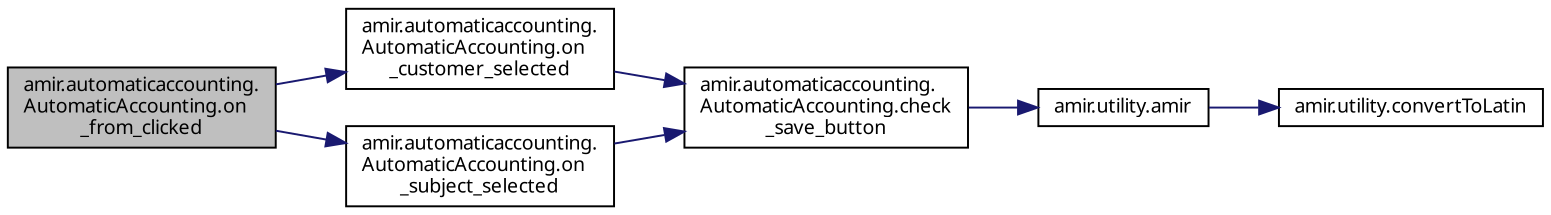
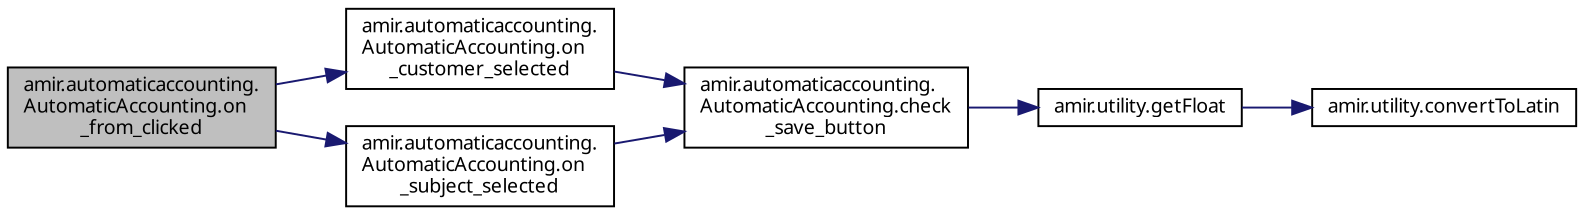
node "amir.utility.amir": label "amir.utility.amir" -> "amir.utility.getFloat"
